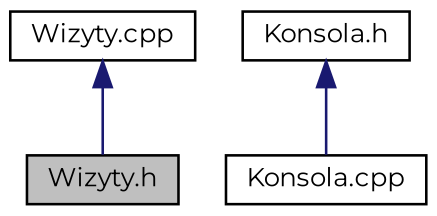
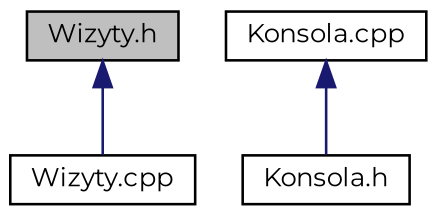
edge "Wizyty.h" -> "Wizyty.cpp": reversed
edge "Konsola.cpp" -> "Konsola.h": reversed
